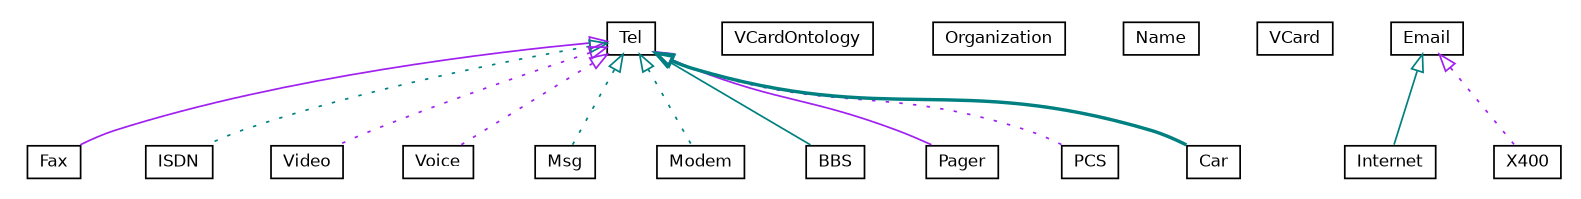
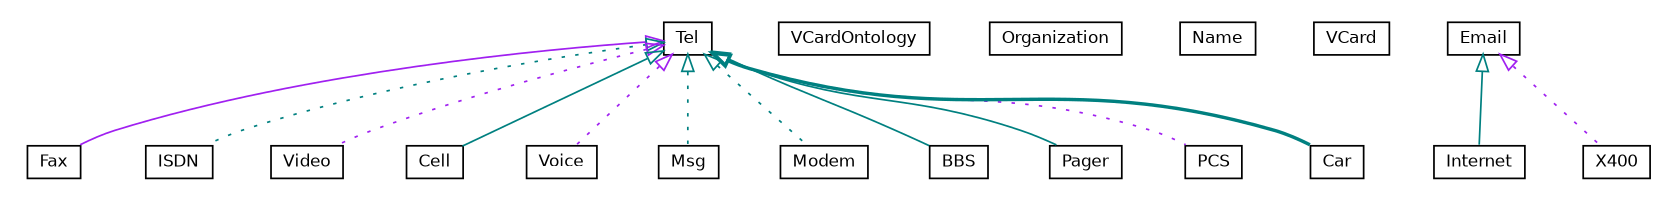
edge "Pager" -> "Tel": color purple -> teal
node "Cell": added
